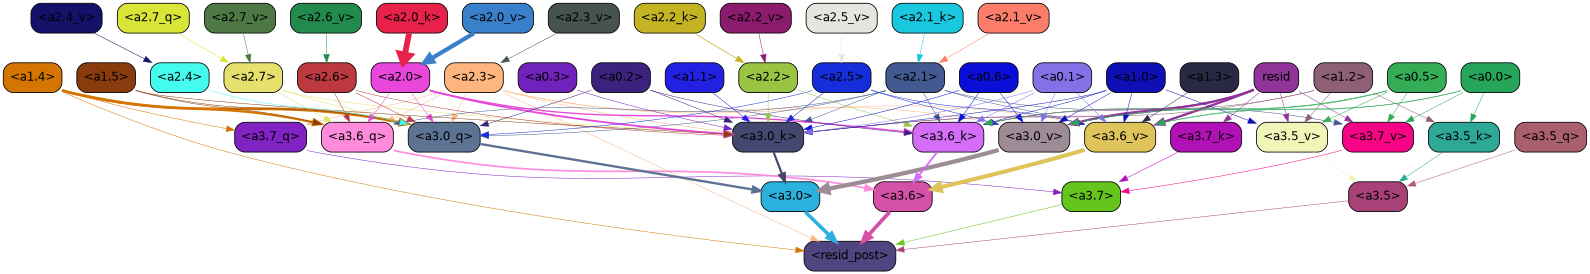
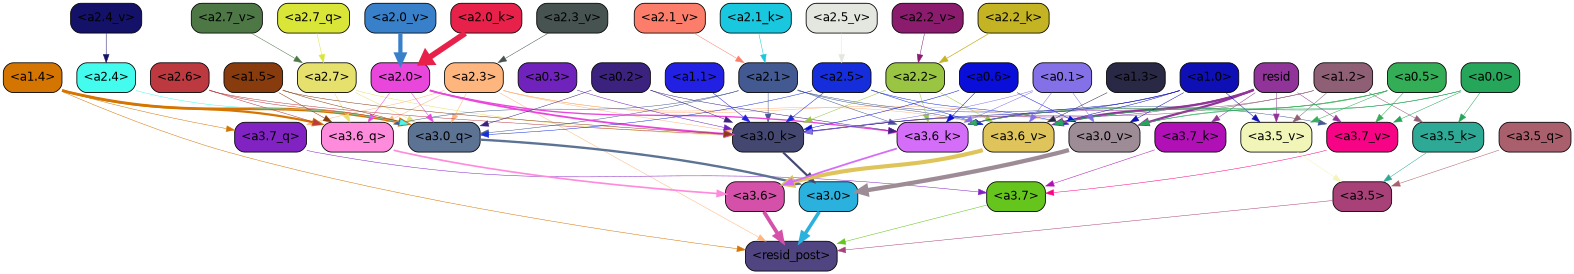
node "<a2.6_v>": removed
edge "<a2.2>" -> "<a3.6_v>": added
